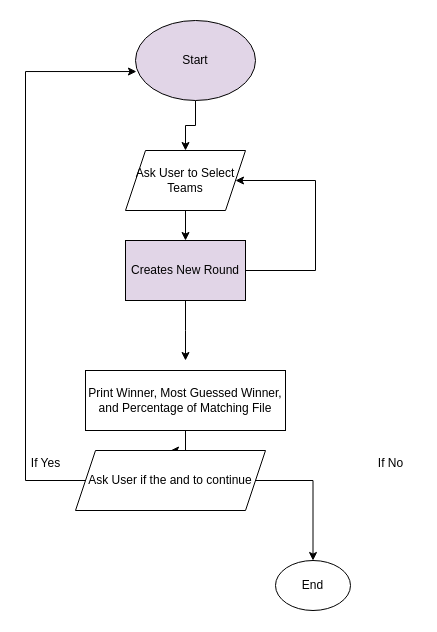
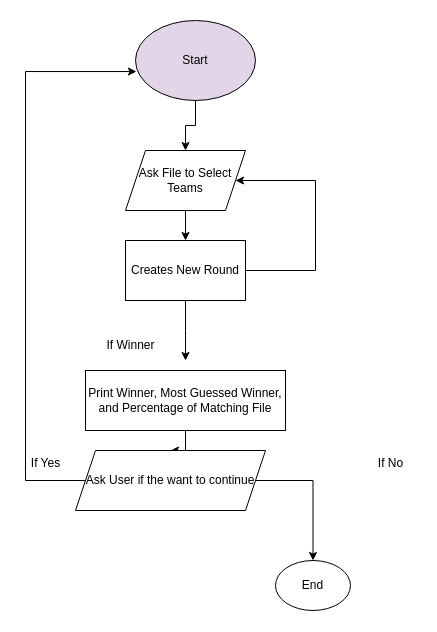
node "Ask User to Select Teams": label "Ask User to Select Teams" -> "Ask File to Select Teams"
node "Creates New Round": fillcolor #e1d5e7 -> #ffffff
node "If Winner": added
node "Ask User if the and to continue": label "Ask User if the and to continue" -> "Ask User if the want to continue"
